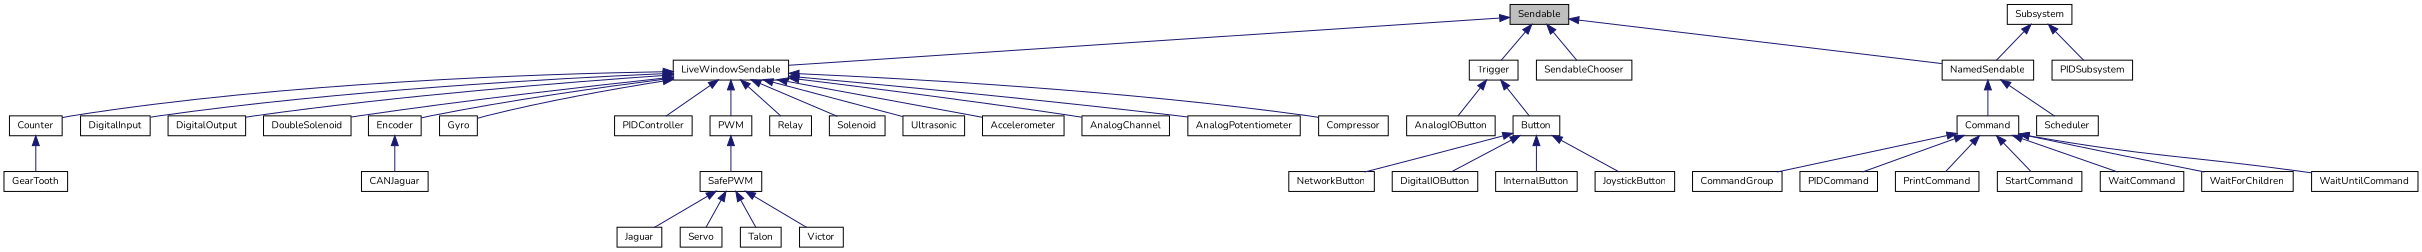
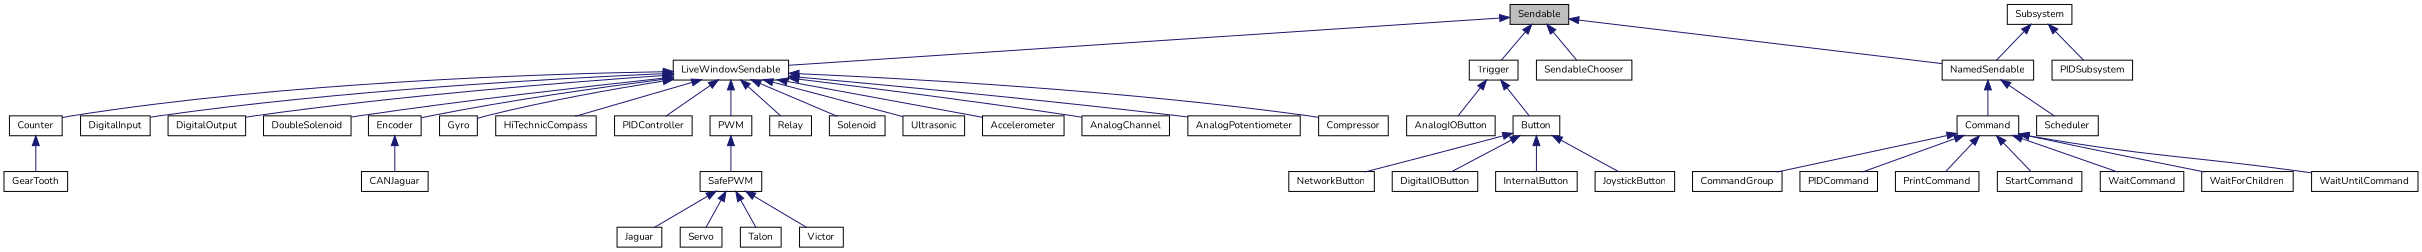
node "HiTechnicCompass": added
